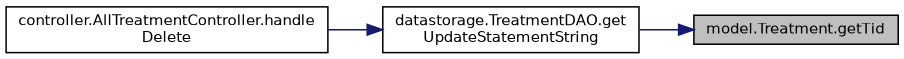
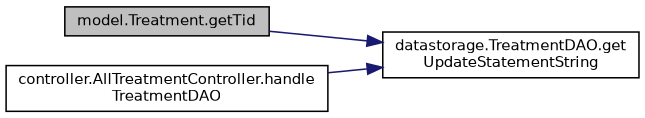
node "controller.AllTreatmentController.handle Delete": label "controller.AllTreatmentController.handle Delete" -> "controller.AllTreatmentController.handle TreatmentDAO"
edge "datastorage.TreatmentDAO.get UpdateStatementString" -> "model.Treatment.getTid": reversed
